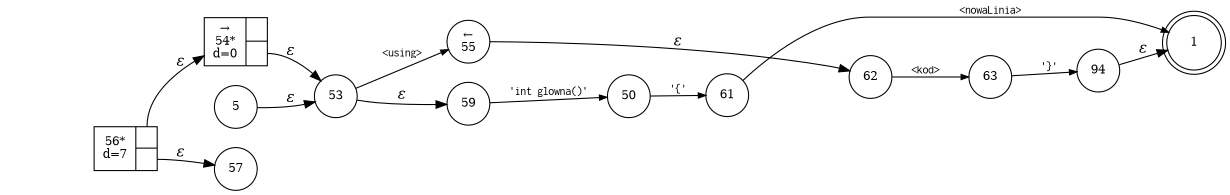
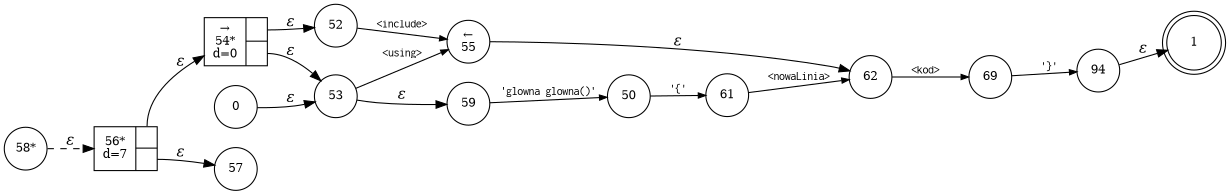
edge "61" -> "1": now "61" -> "62"
node "52": added
node "63": label "63" -> "69"
edge "59" -> "50": label "'int glowna()'" -> "'glowna glowna()'"
node "5": label "5" -> "0"
node "58*": added
